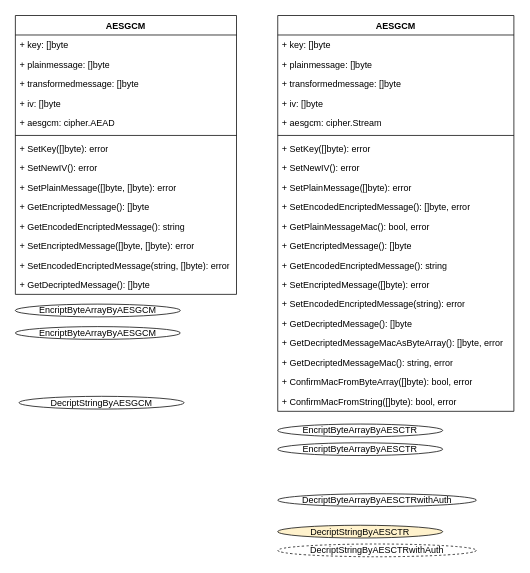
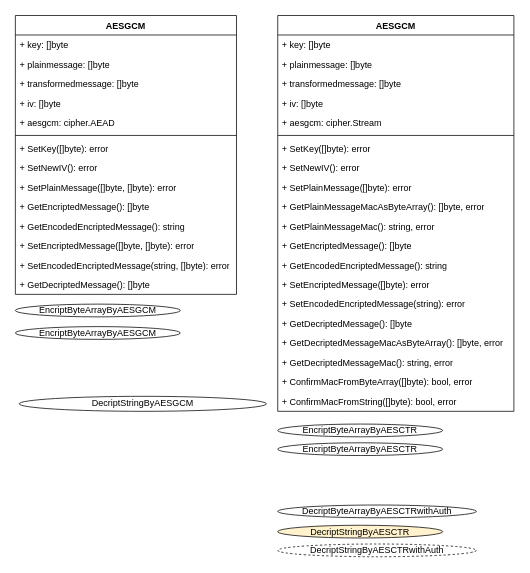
node "+ SetEncodedEncriptedMessage(): []byte, error": label "+ SetEncodedEncriptedMessage(): []byte, error" -> "+ GetPlainMessageMacAsByteArray(): []byte, error"
node "+ GetPlainMessageMac(): bool, error": label "+ GetPlainMessageMac(): bool, error" -> "+ GetPlainMessageMac(): string, error"
node "DecriptStringByAESGCM": size 165x13 -> 248x15
node "DecriptByteArrayByAESCTRwithAuth": moved (377, 500) -> (377, 512)
